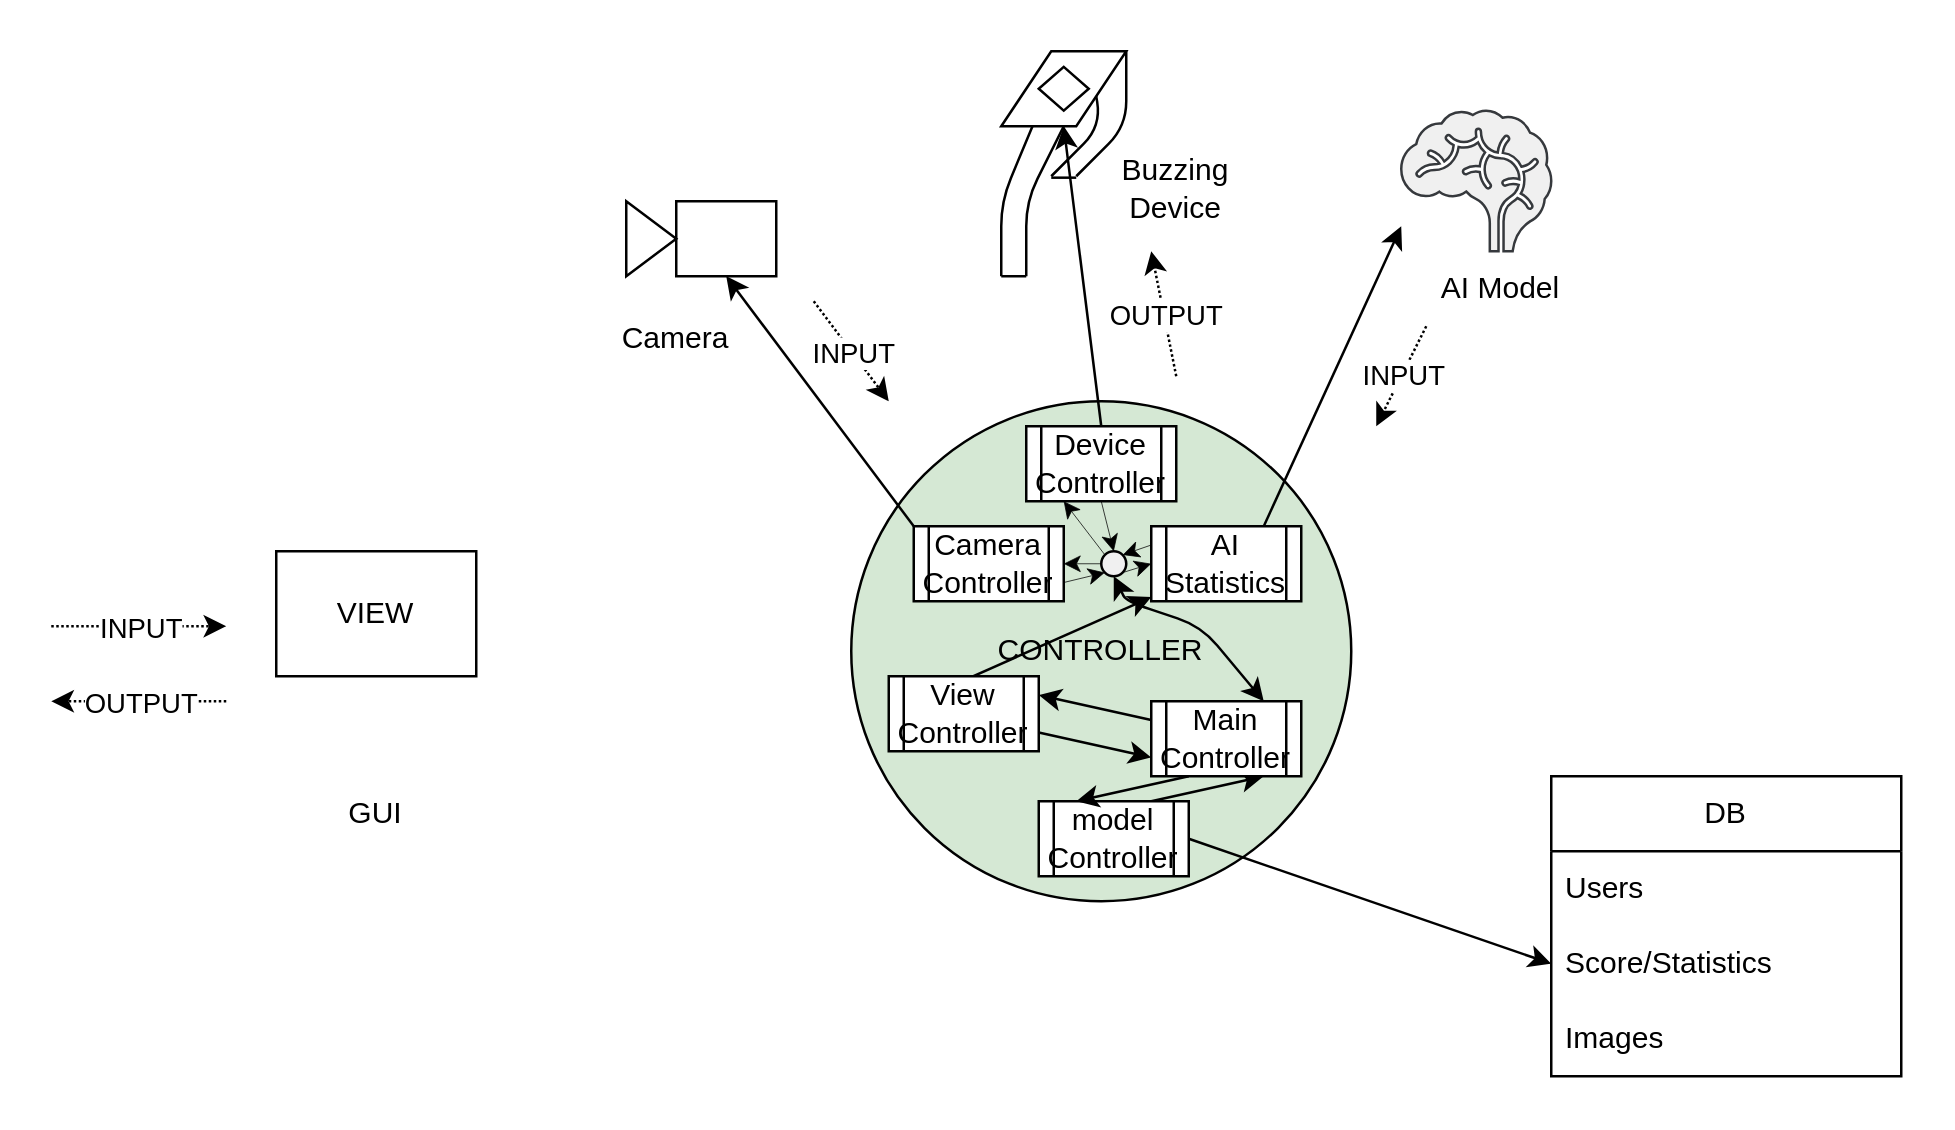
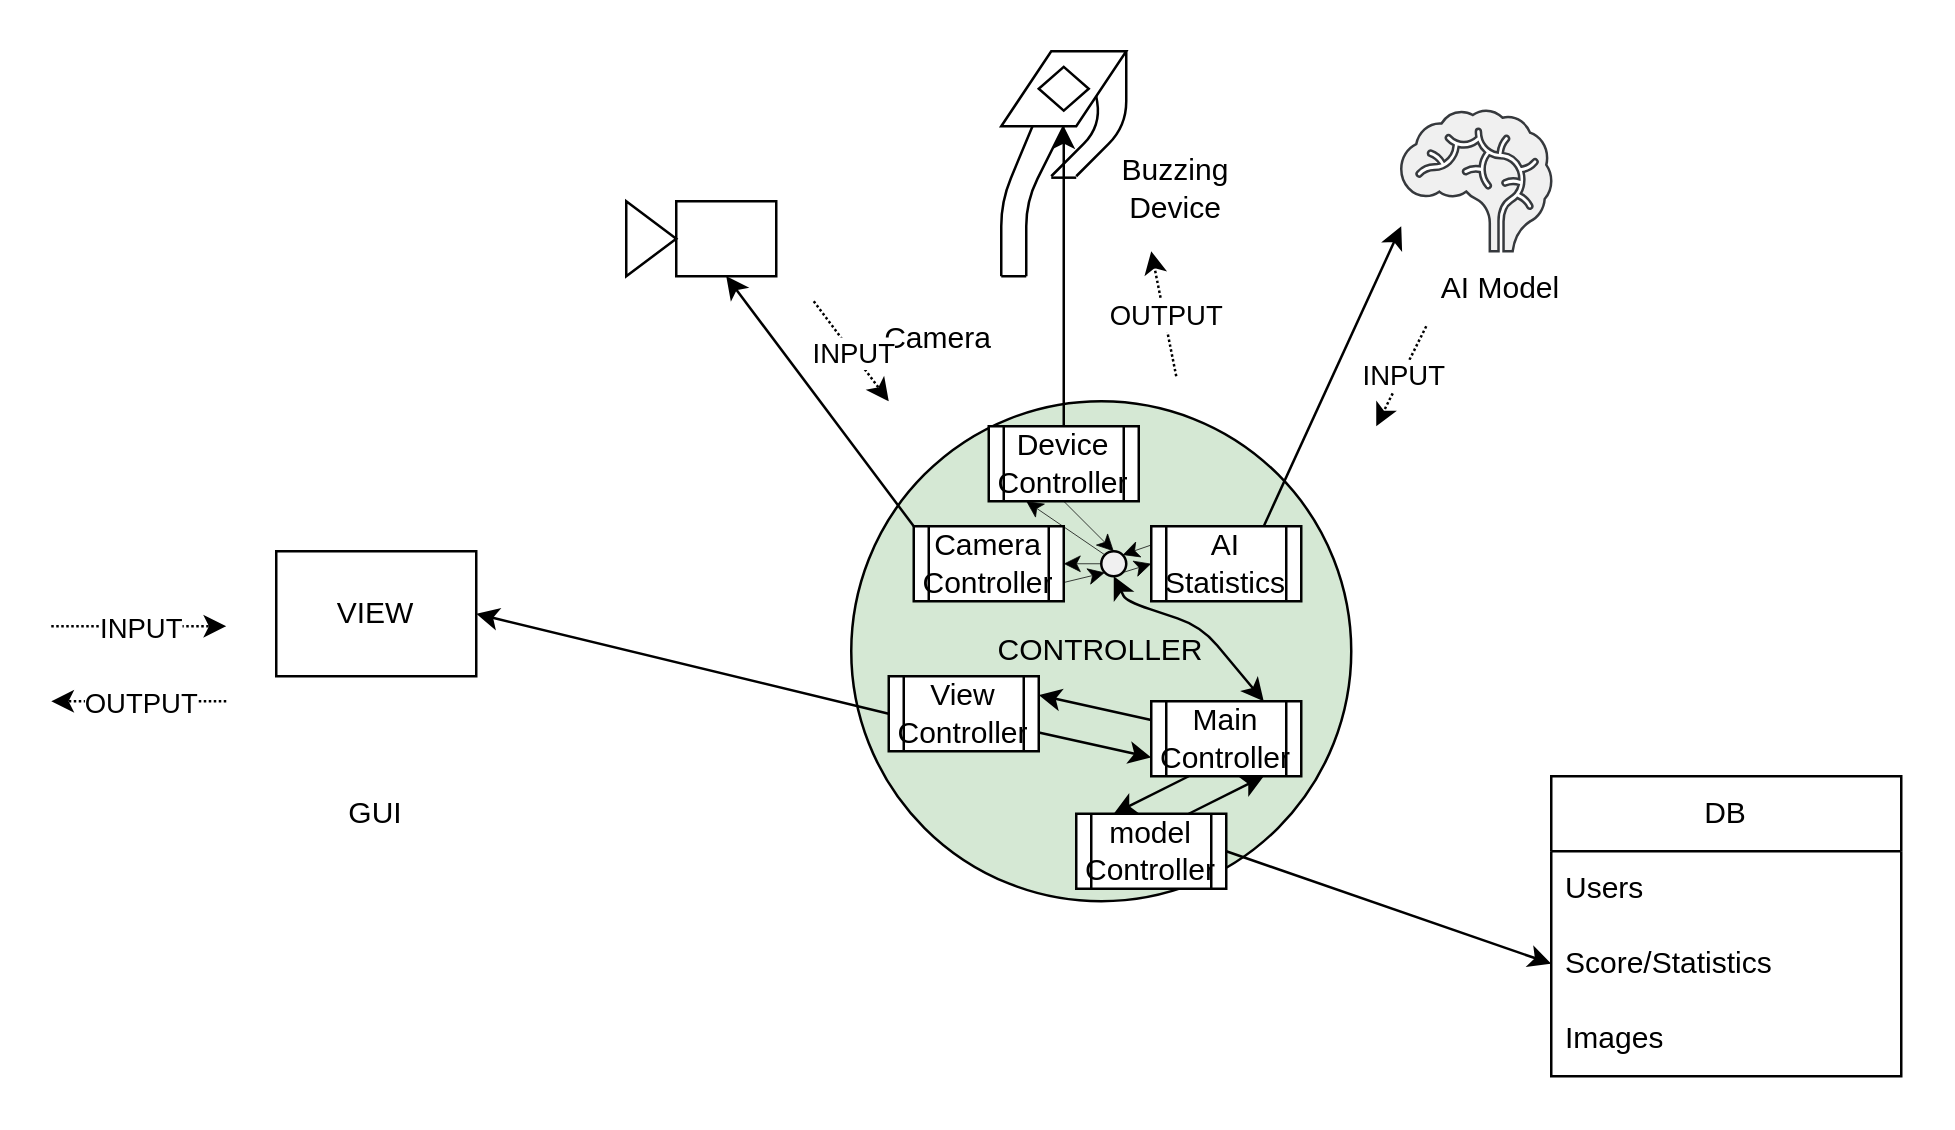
node "Camera": moved (676, 339) -> (939, 339)
node "Device Controller": moved (1101, 464) -> (1064, 464)
edge "View Controller" -> "AI Statistics": now "View Controller" -> "VIEW"
node "model Controller": moved (1114, 839) -> (1151, 851)
